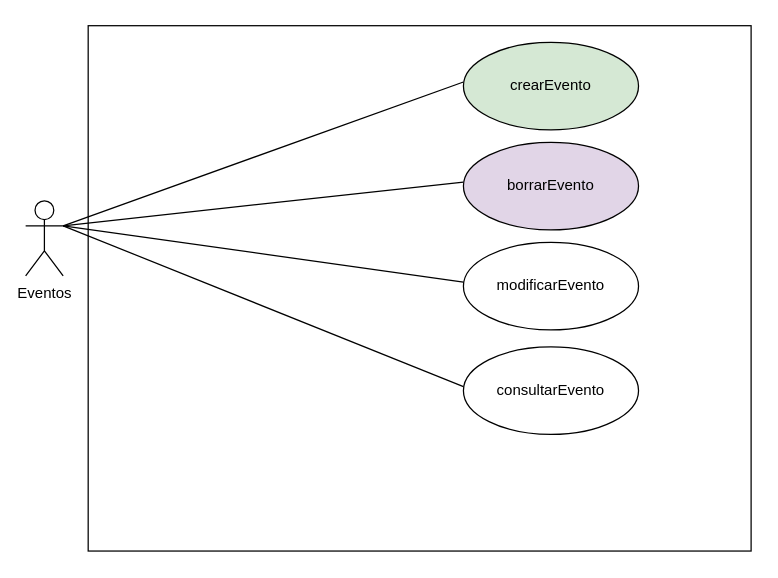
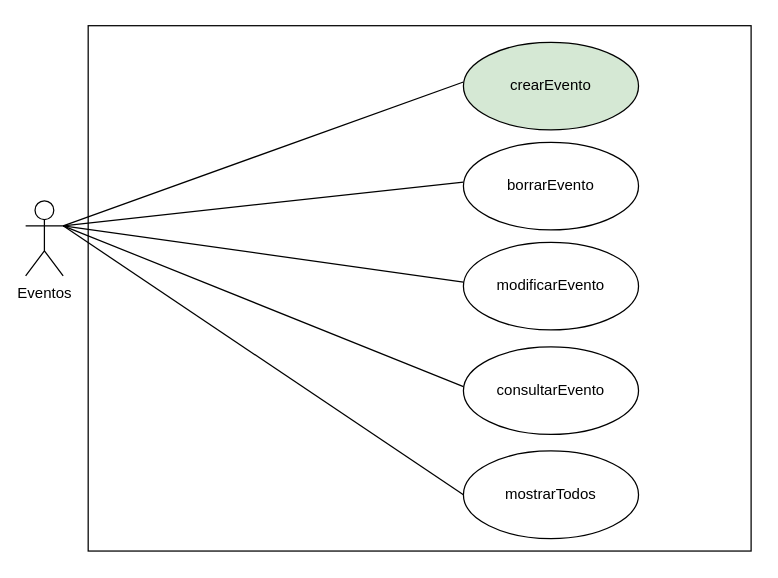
node "borrarEvento": fillcolor #e1d5e7 -> #ffffff
edge "Eventos" -- "mostrarTodos": added
node "mostrarTodos": added
